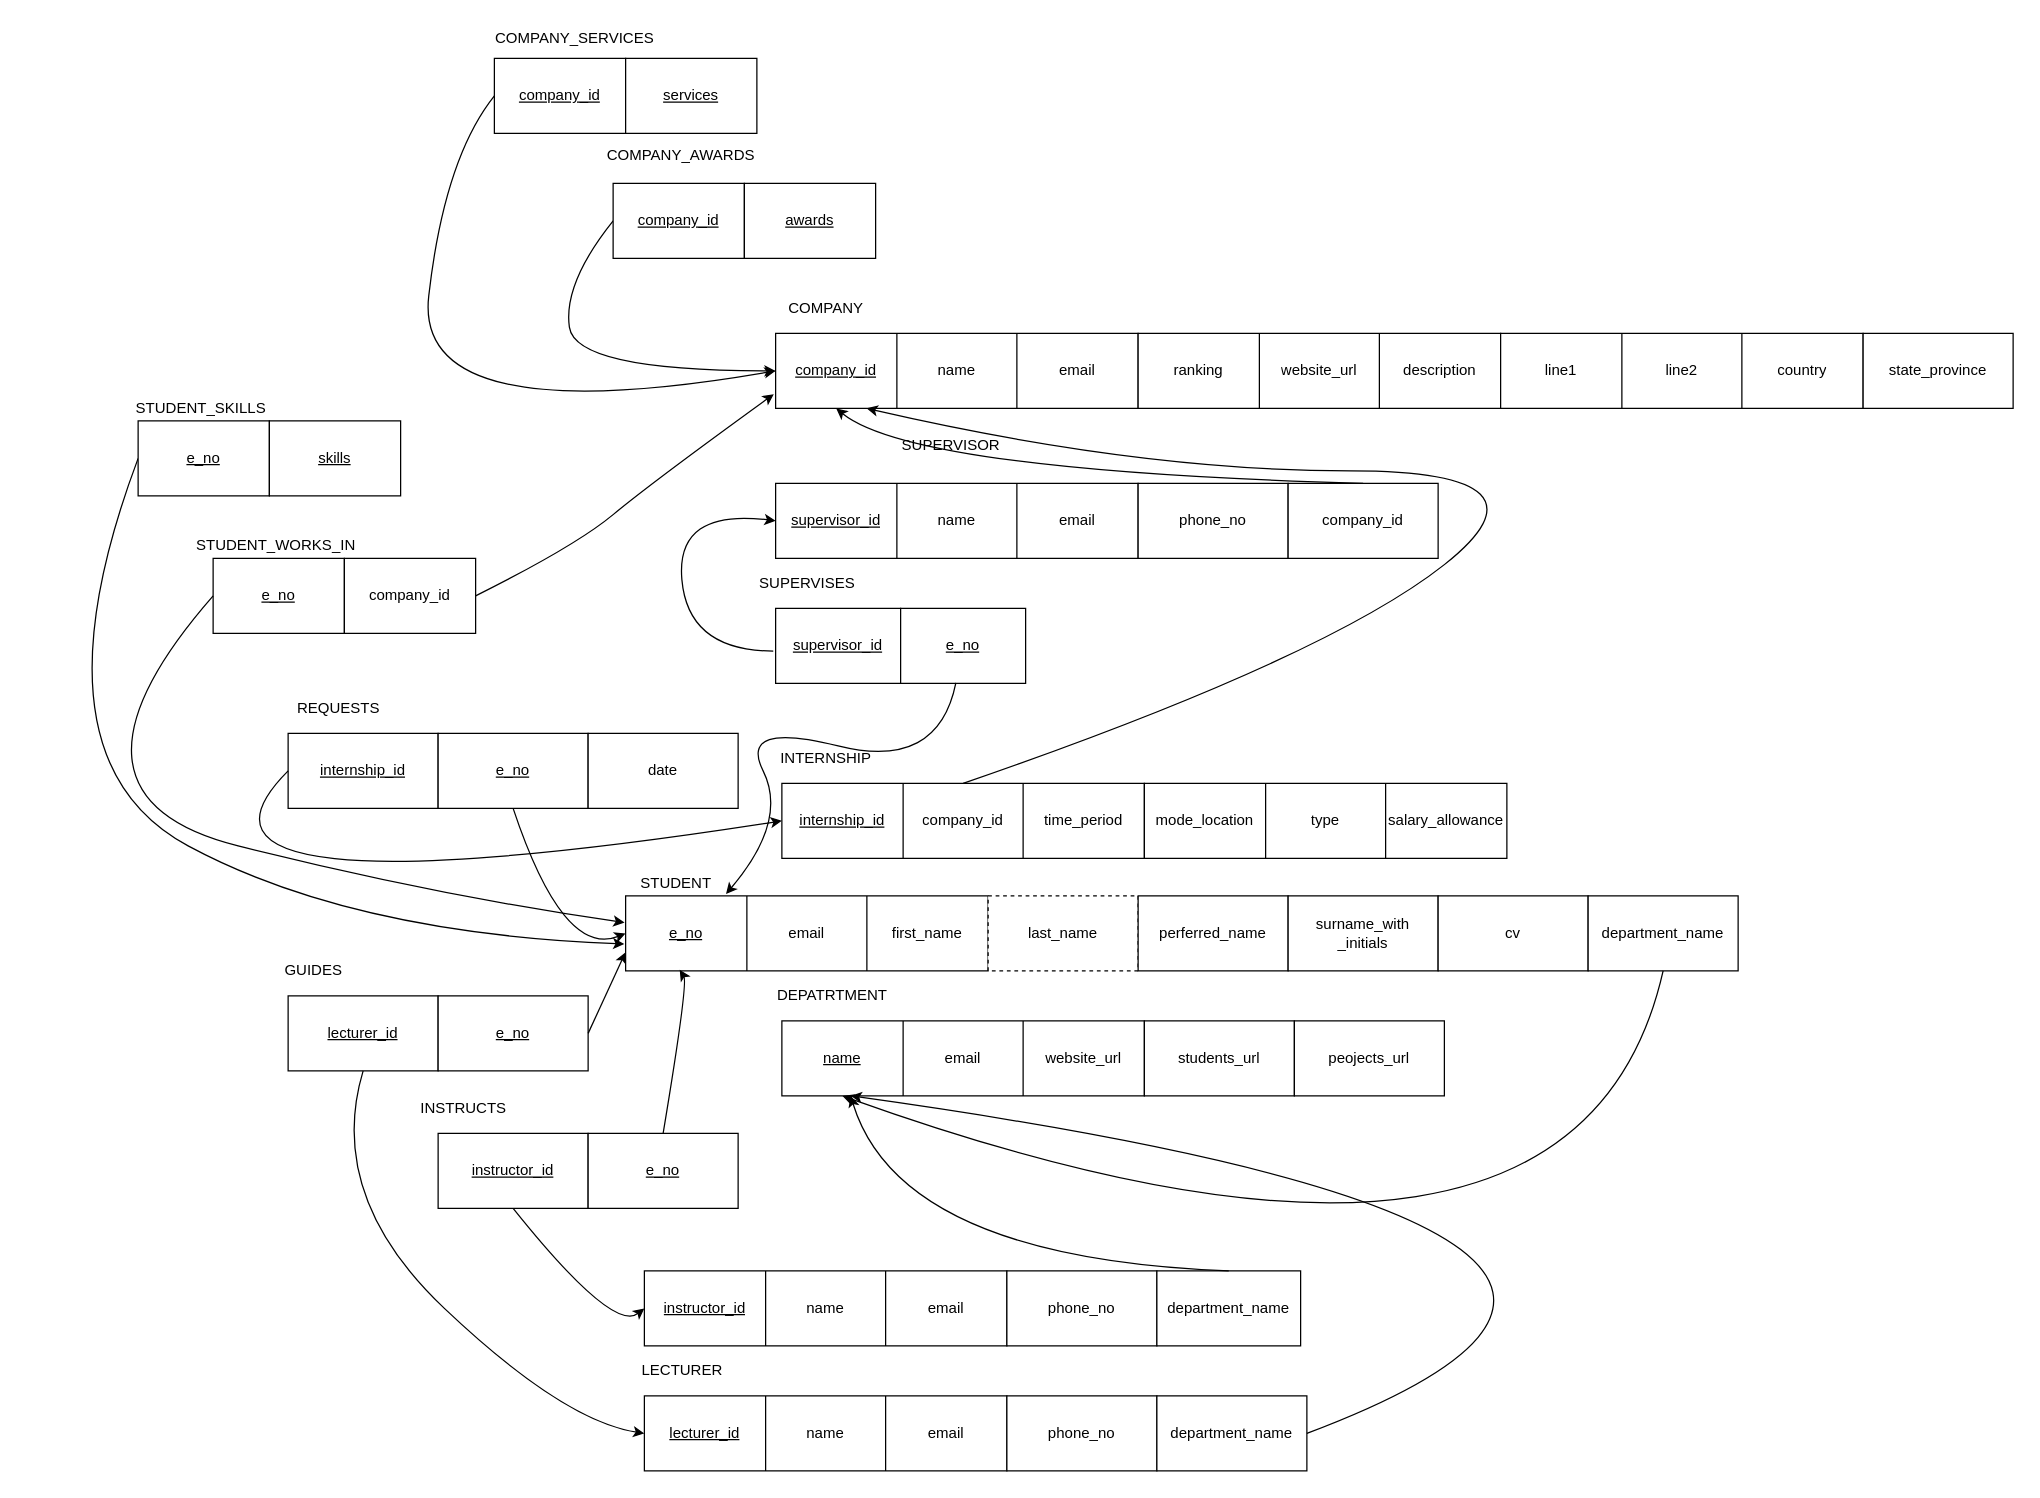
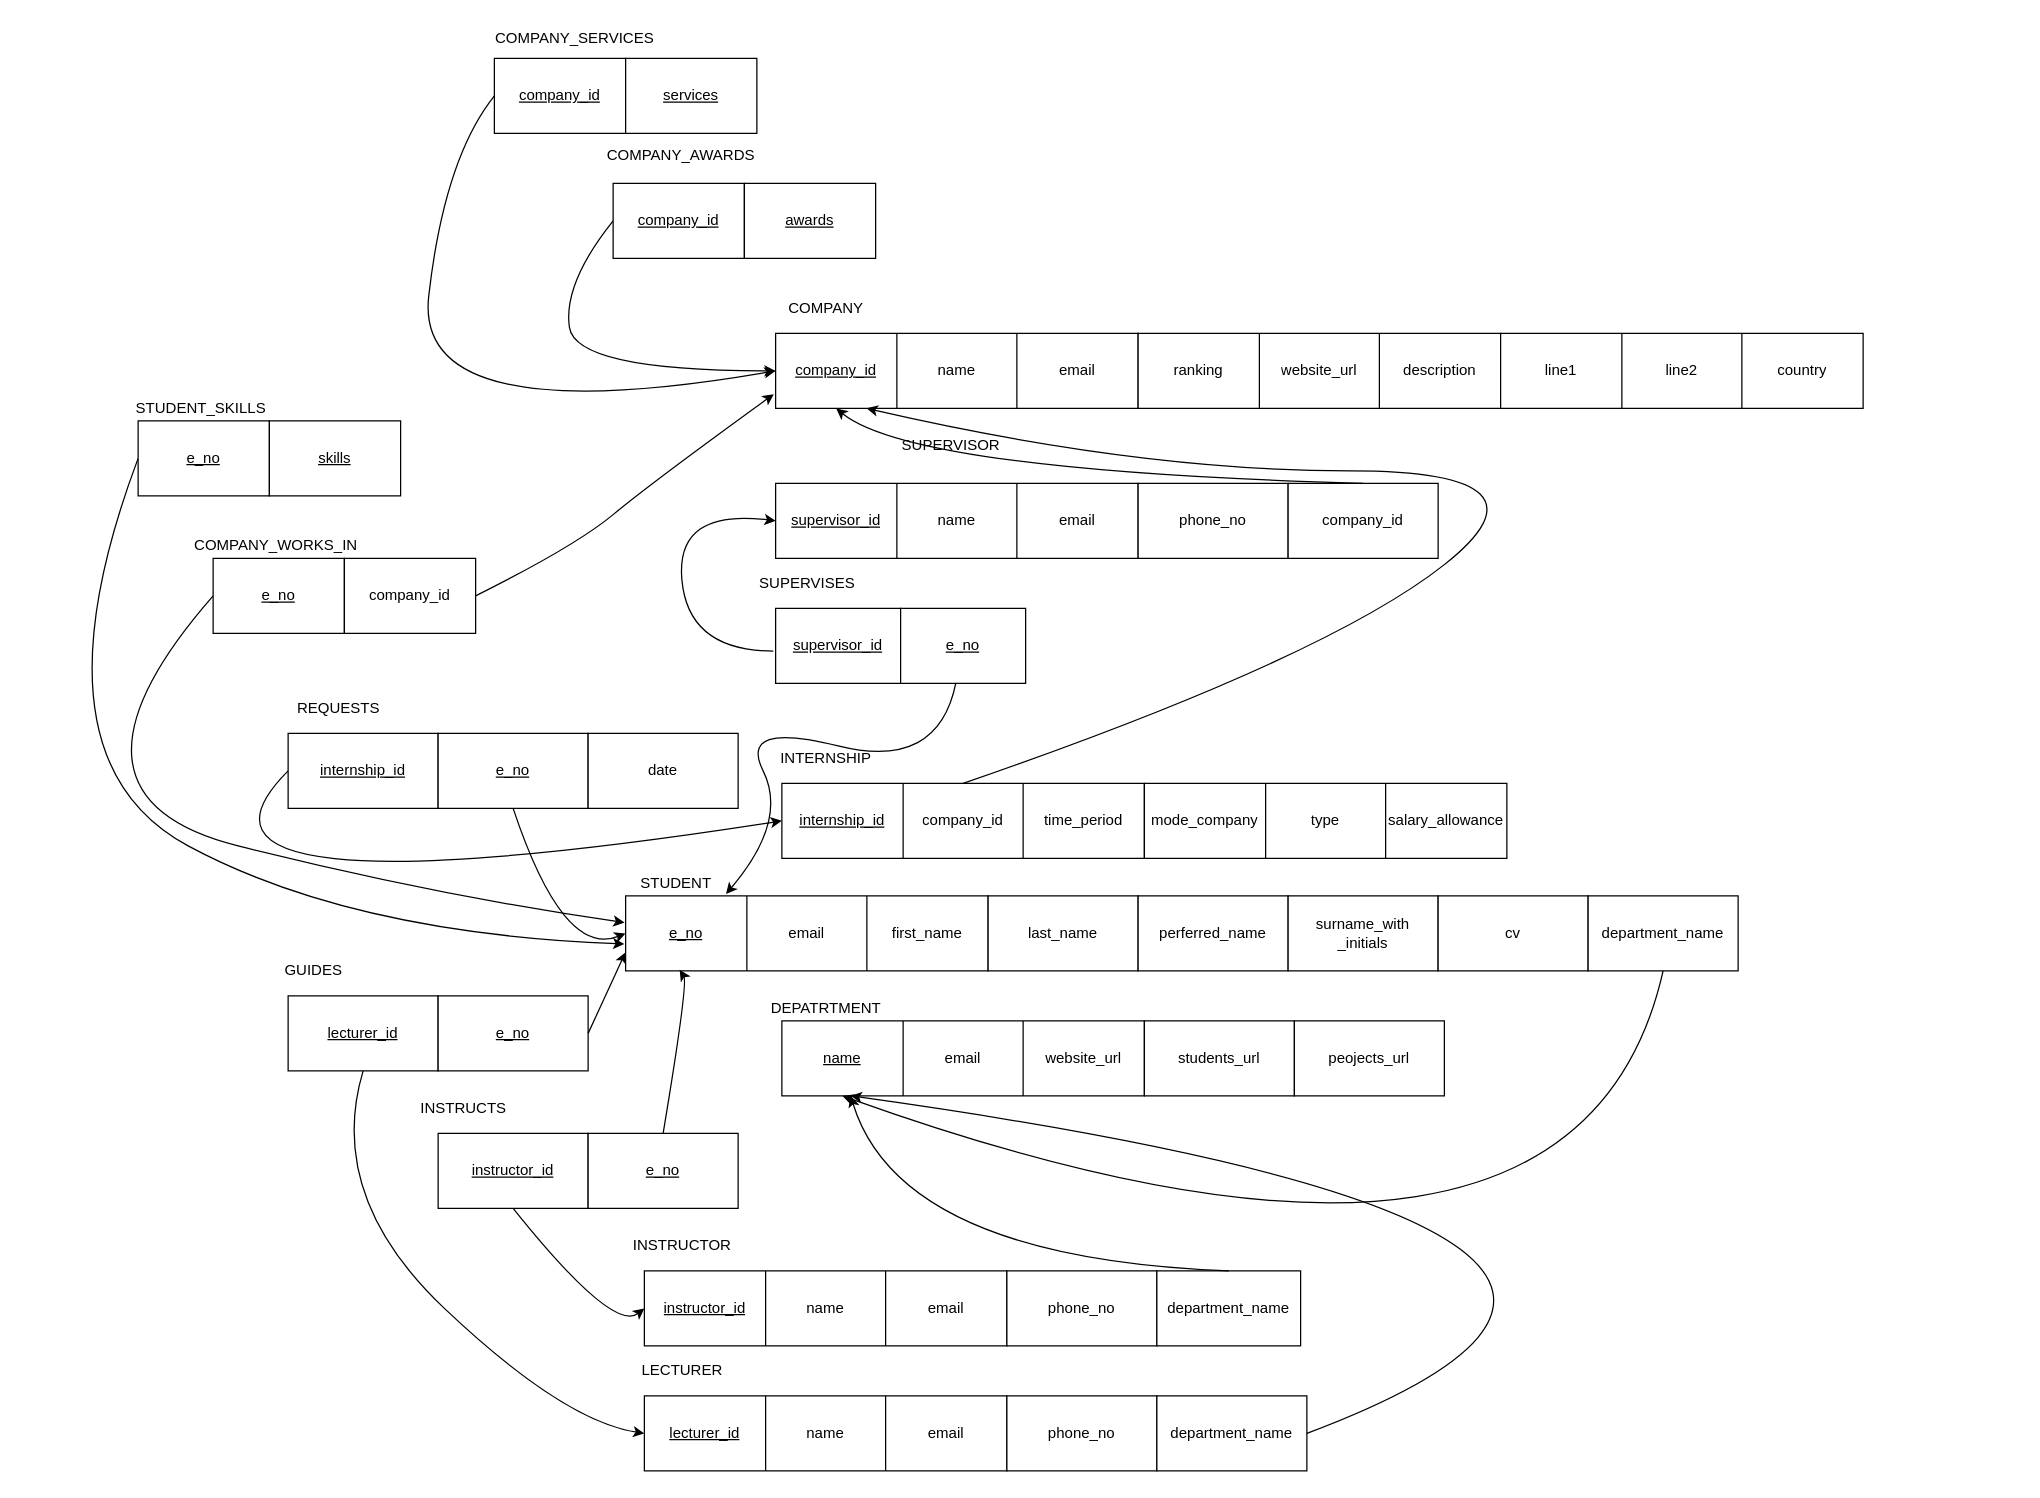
node "state_province": removed
node "STUDENT_WORKS_IN": label "STUDENT_WORKS_IN" -> "COMPANY_WORKS_IN"
node "mode_location": label "mode_location" -> "mode_company"
node "last_name": style dashed -> solid
node "DEPATRTMENT": moved (832, 996) -> (826, 1008)
node "INSTRUCTOR": added
